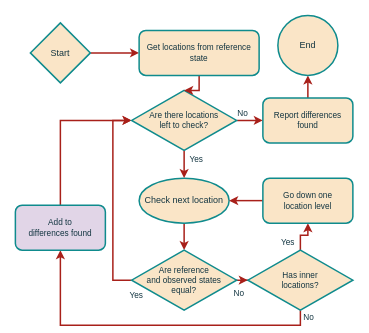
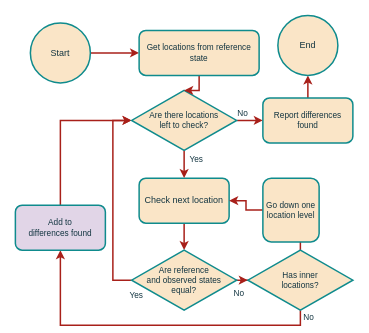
node "Start": shape diamond -> ellipse
node "Check next location": shape ellipse -> rounded rectangle
node "Go down one location level": size 90x45 -> 56x64
